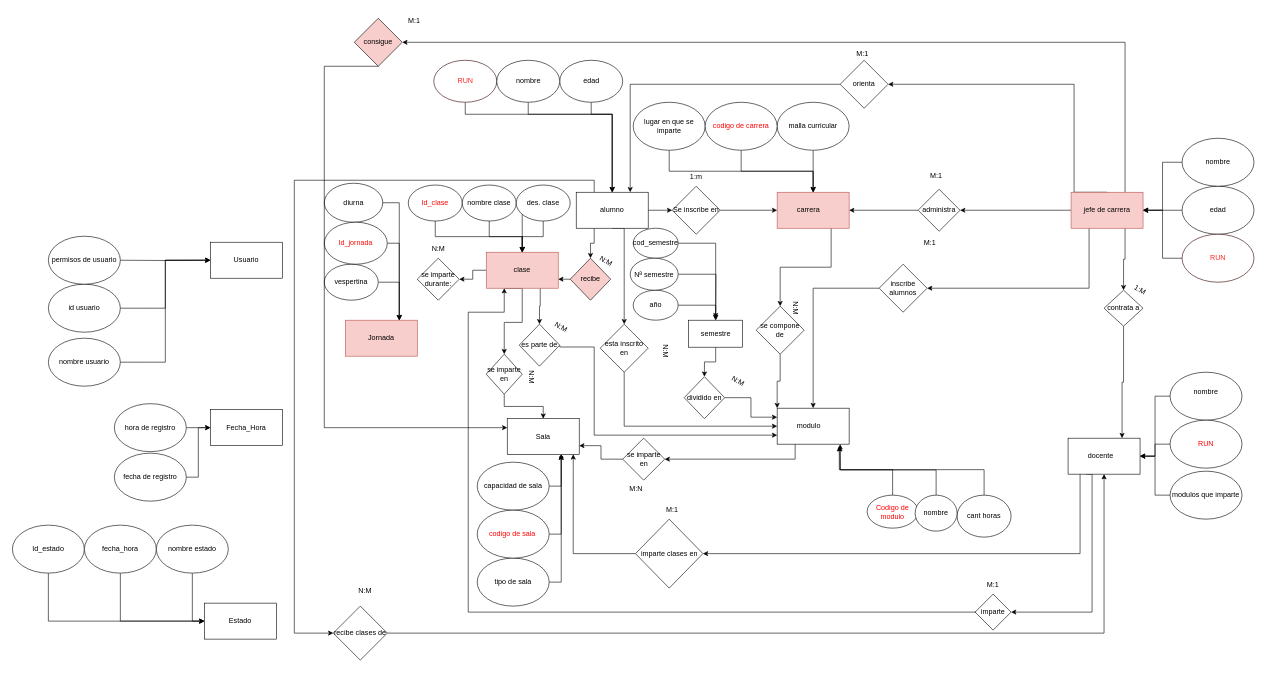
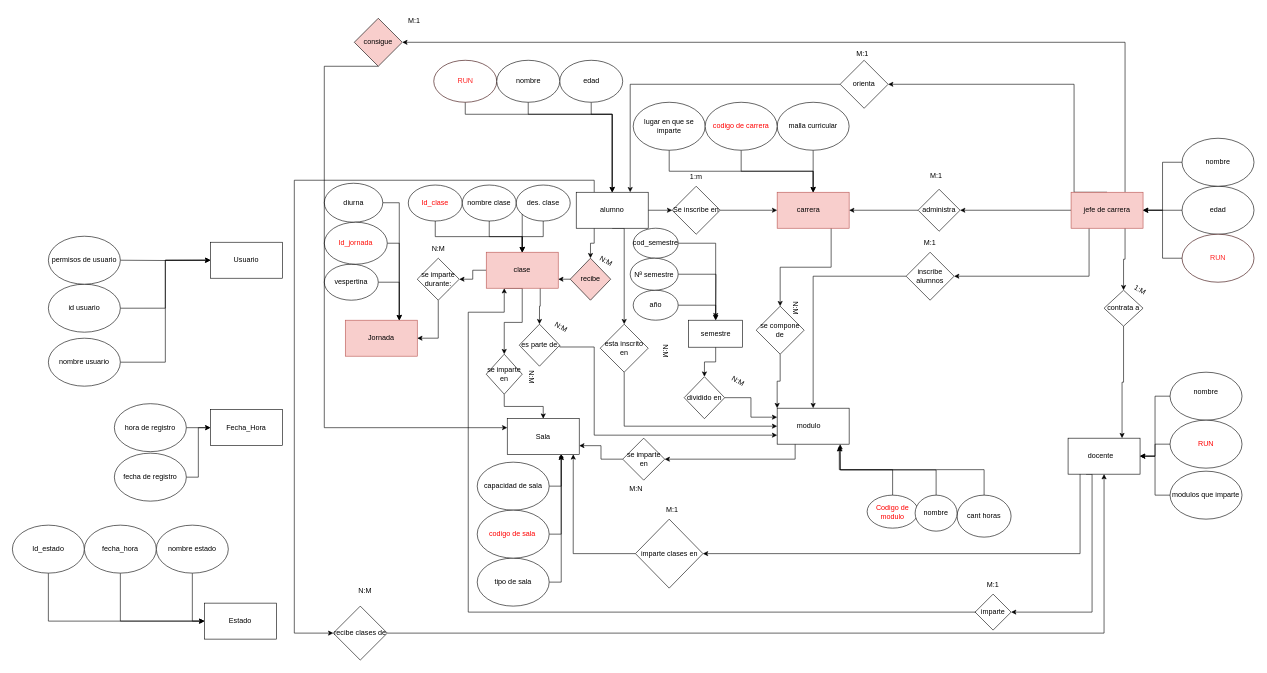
node "inscribe alumnos": moved (903, 288) -> (930, 276)
edge "se imparte durante:" -> "Jornada": added
